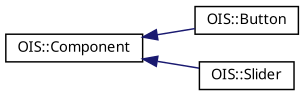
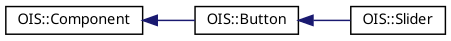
edge "OIS::Slider" -> "OIS::Component": now "OIS::Slider" -> "OIS::Button"
